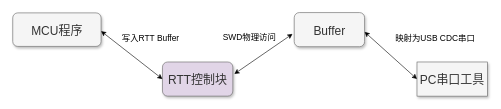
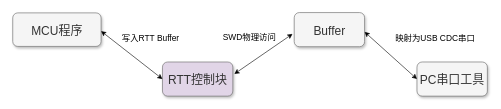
node "PC串口工具": shape rectangle -> rounded rectangle
